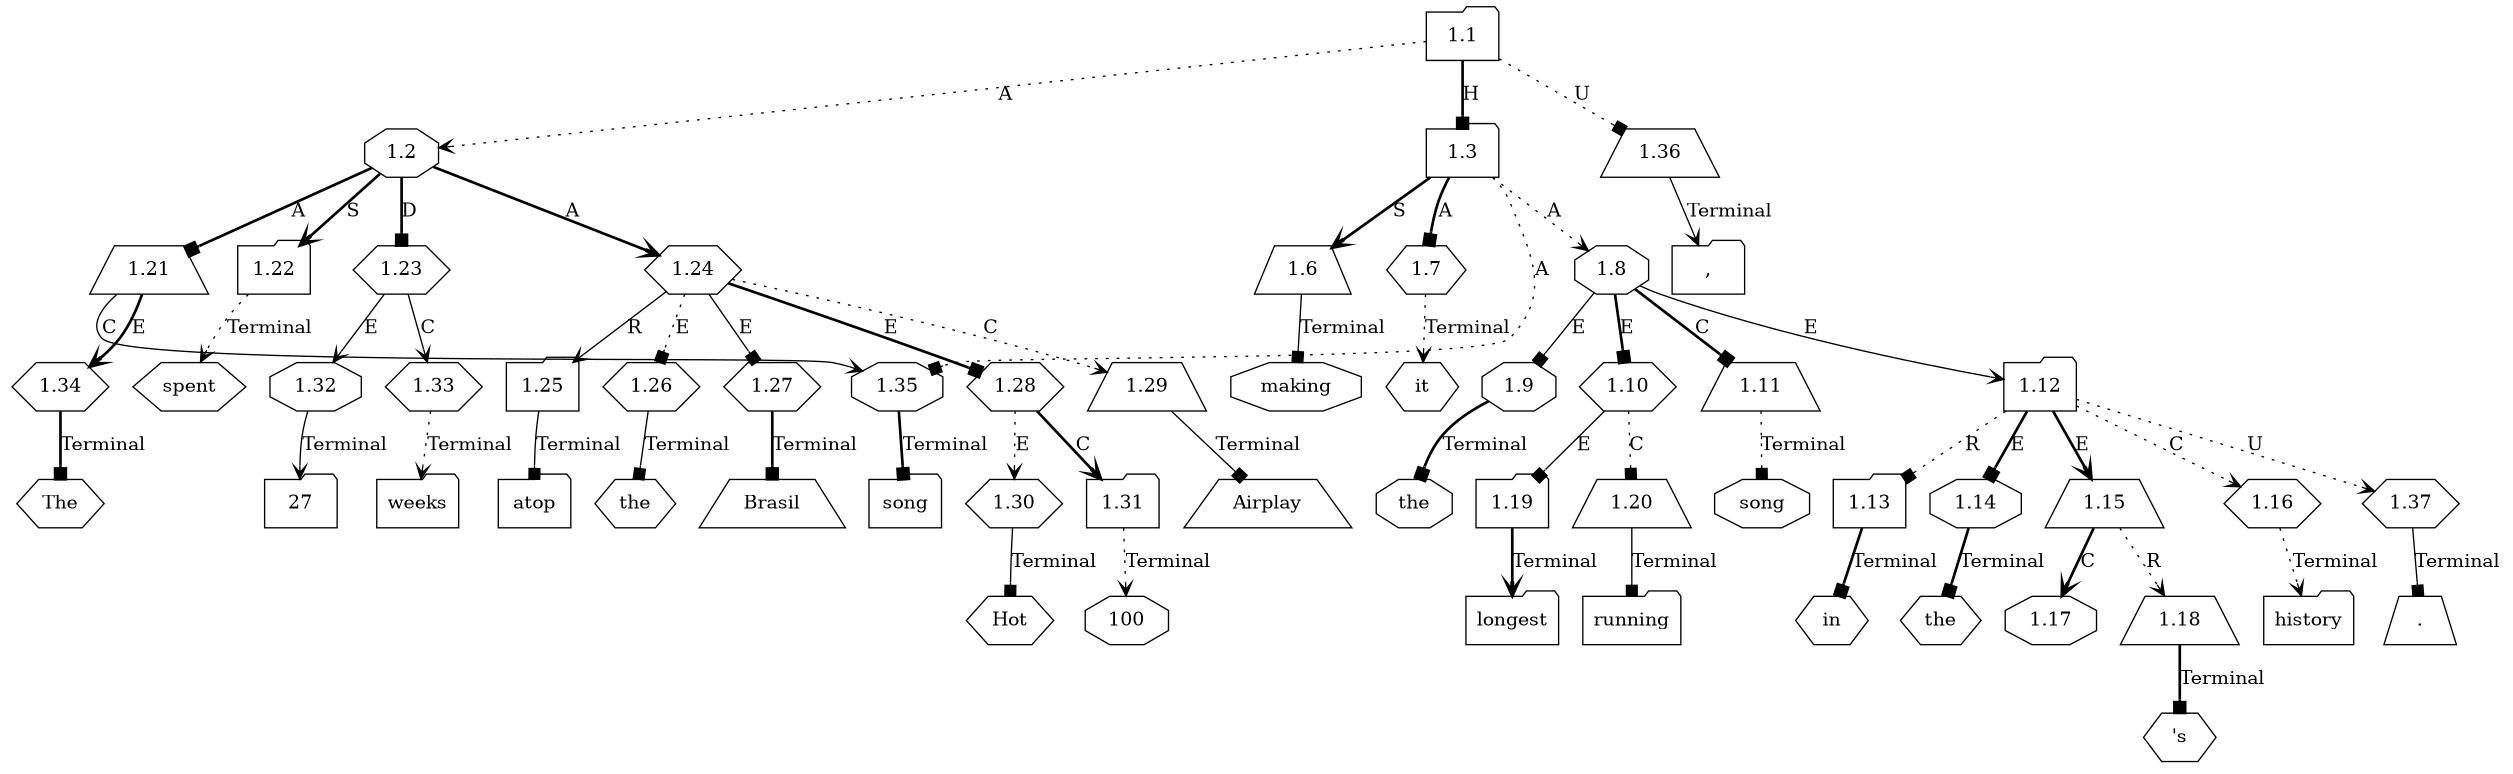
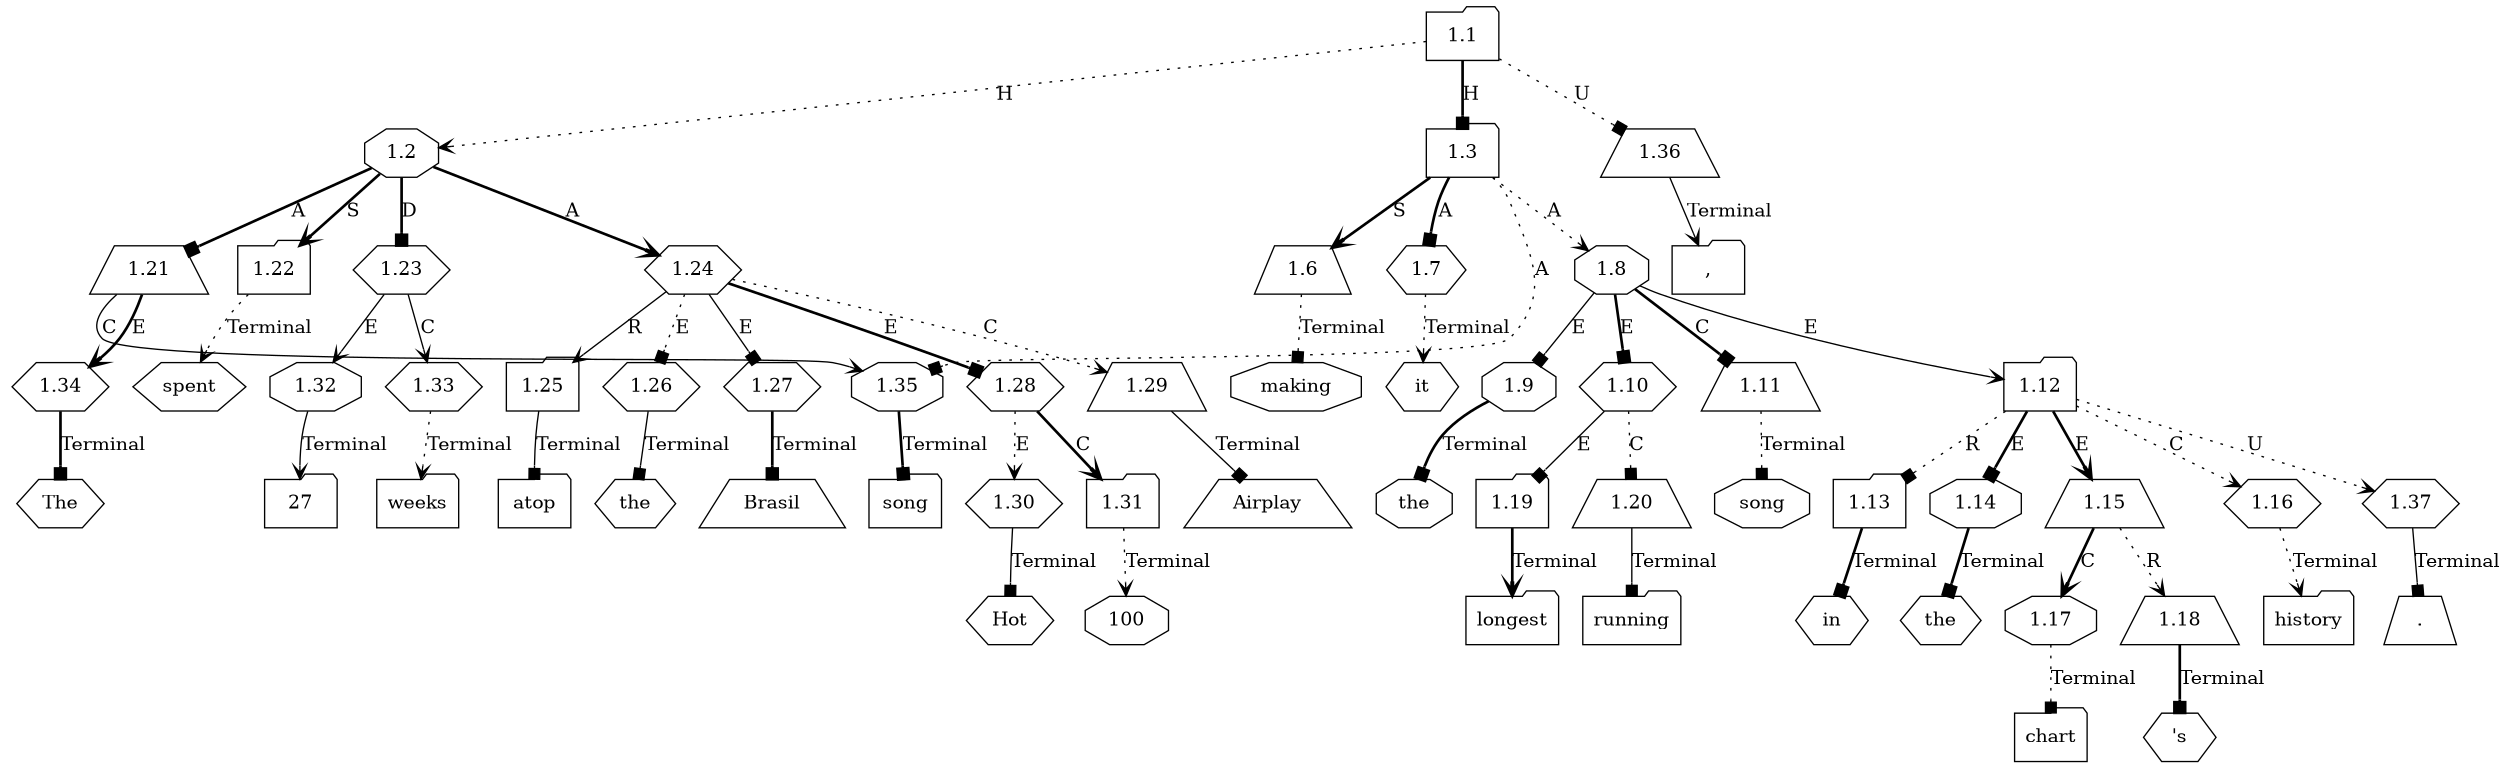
edge "1.1" -> "1.2": label "A" -> "H"
edge "1.6" -> "making": style solid -> dotted
node "chart": added
